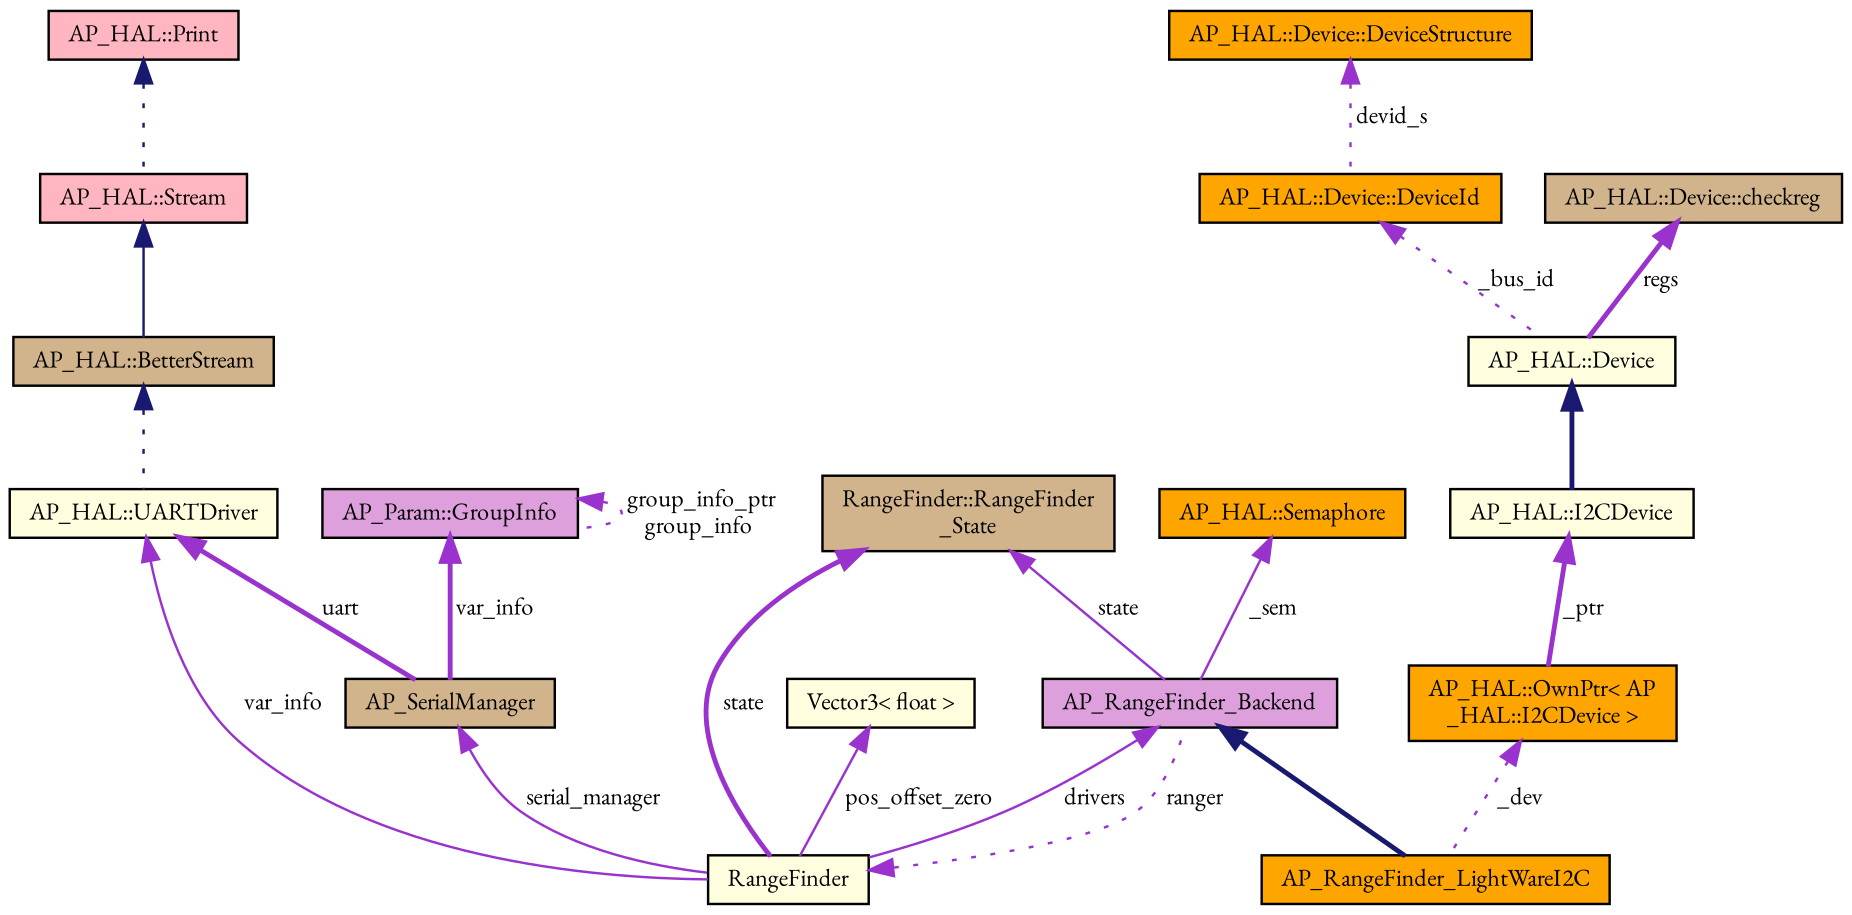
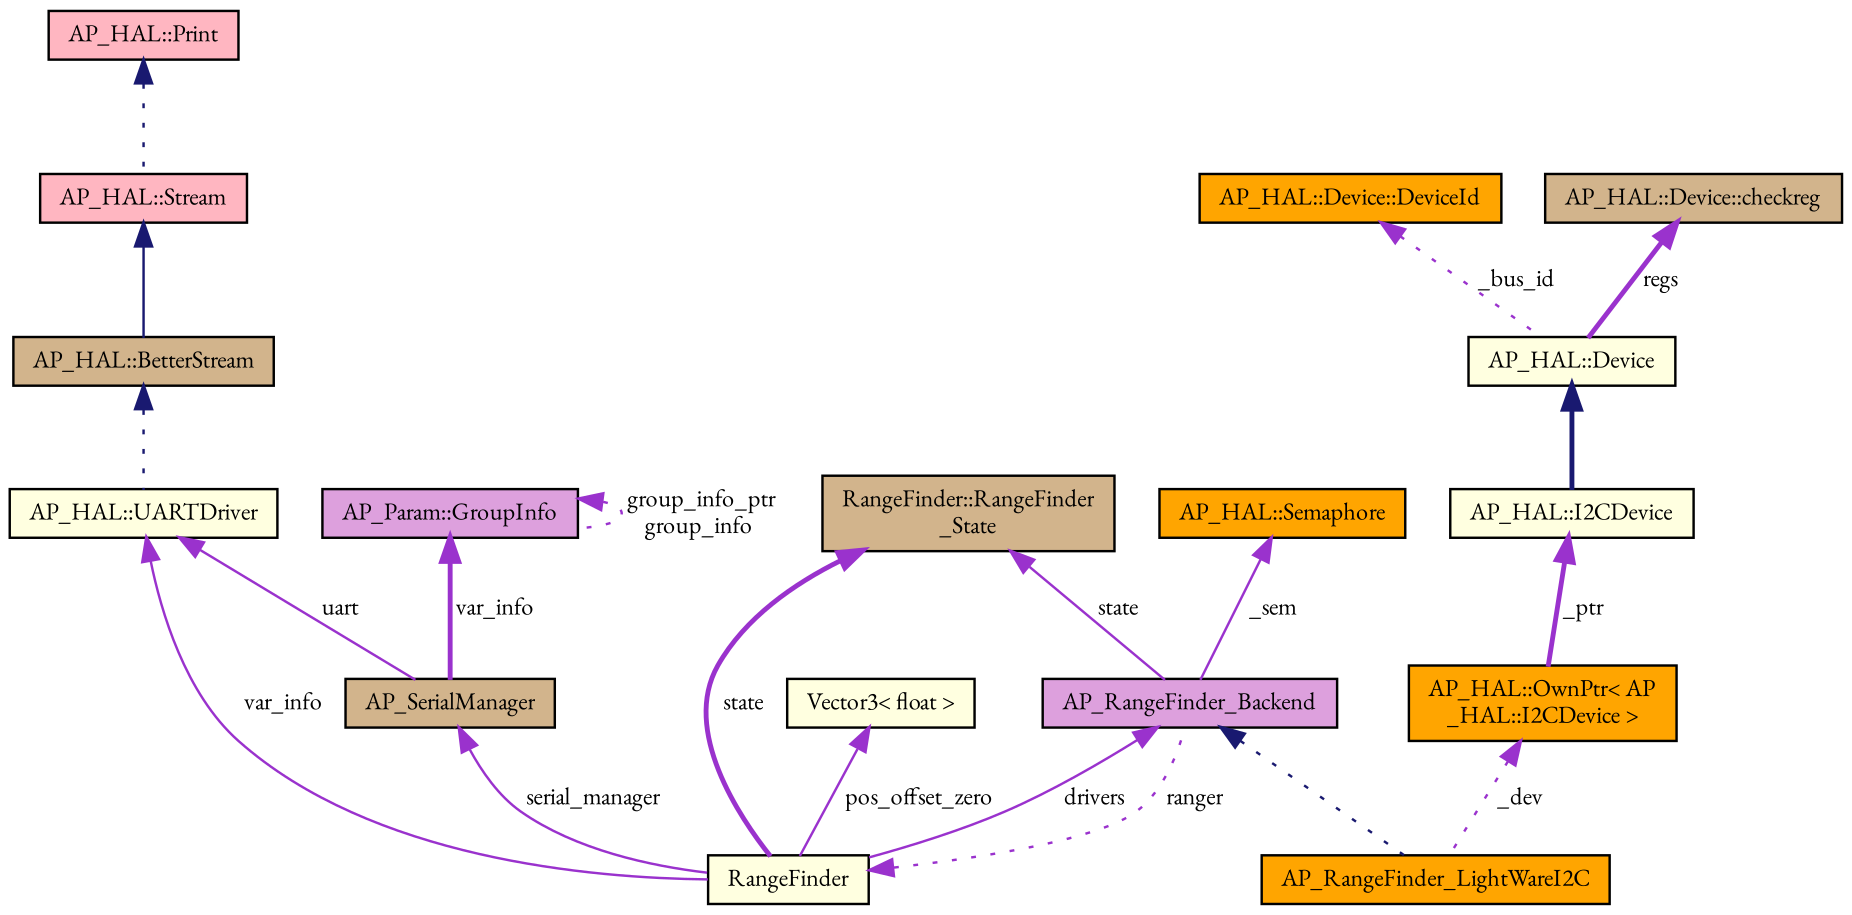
node "AP_HAL::Device::DeviceStructure": removed
edge "AP_SerialManager" -> "AP_HAL::UARTDriver": style bold -> solid
edge "AP_RangeFinder_LightWareI2C" -> "AP_RangeFinder_Backend": style bold -> dotted
